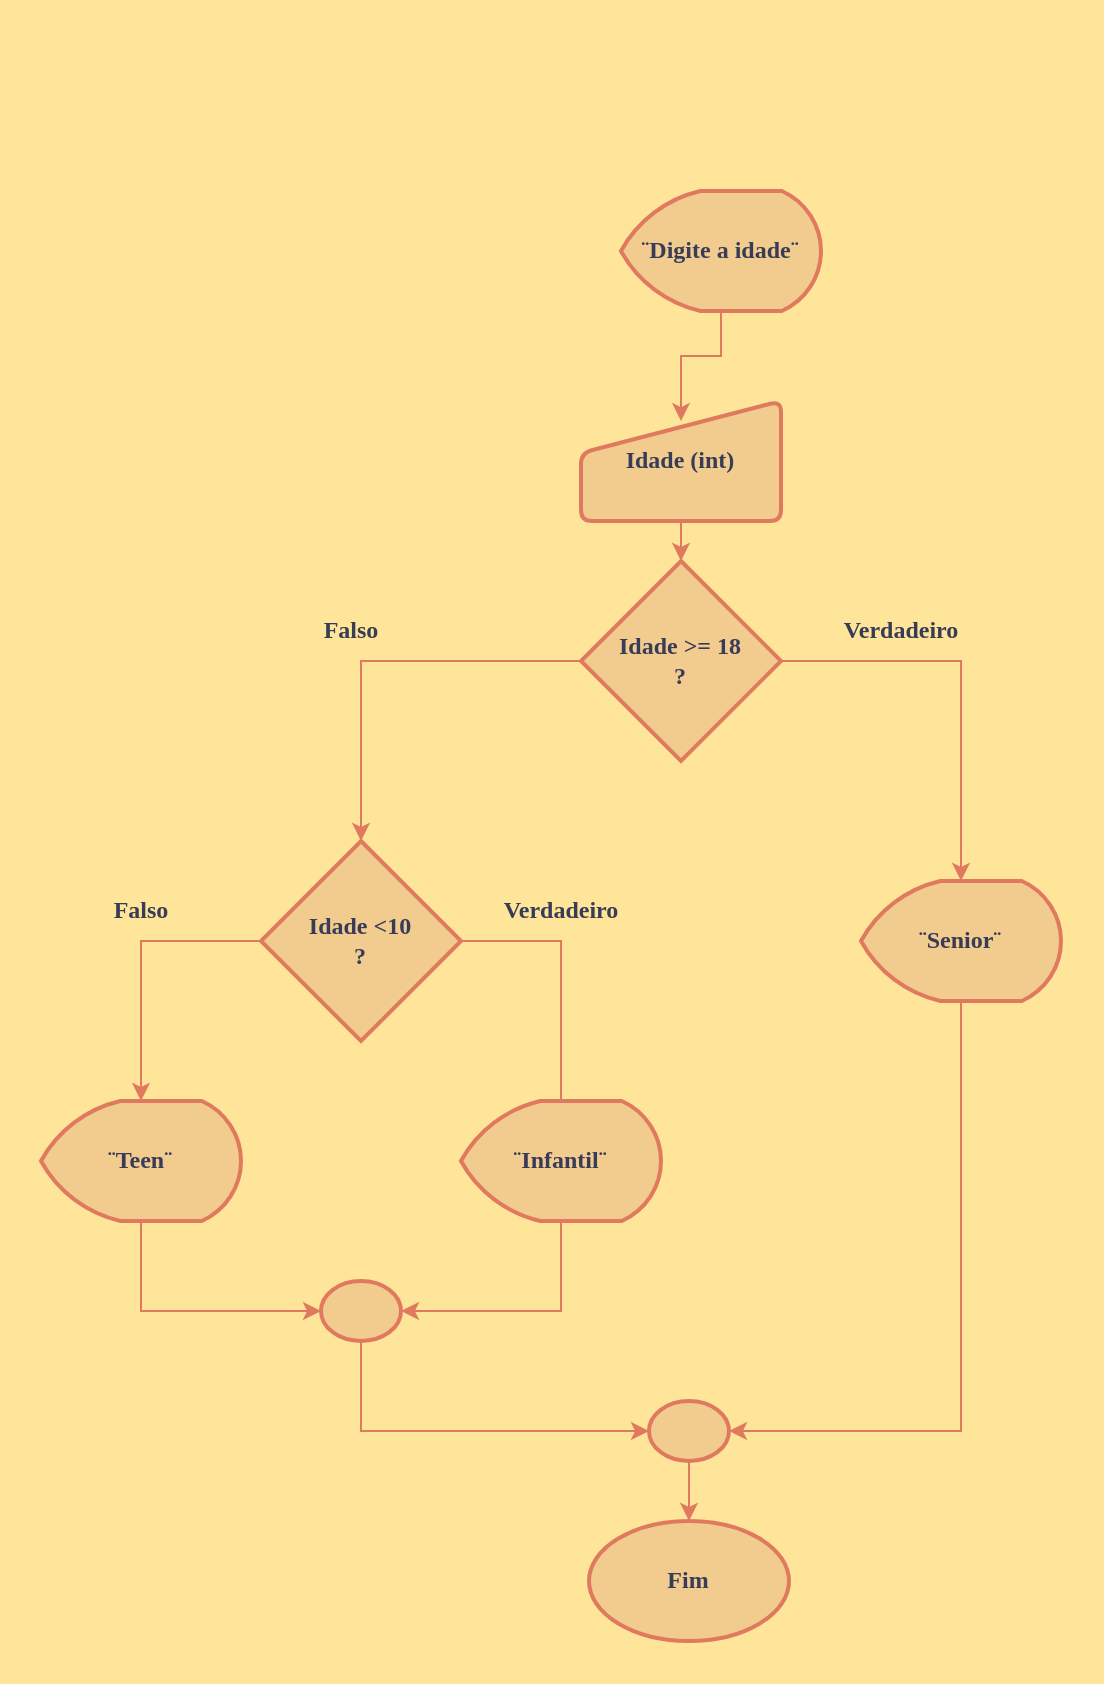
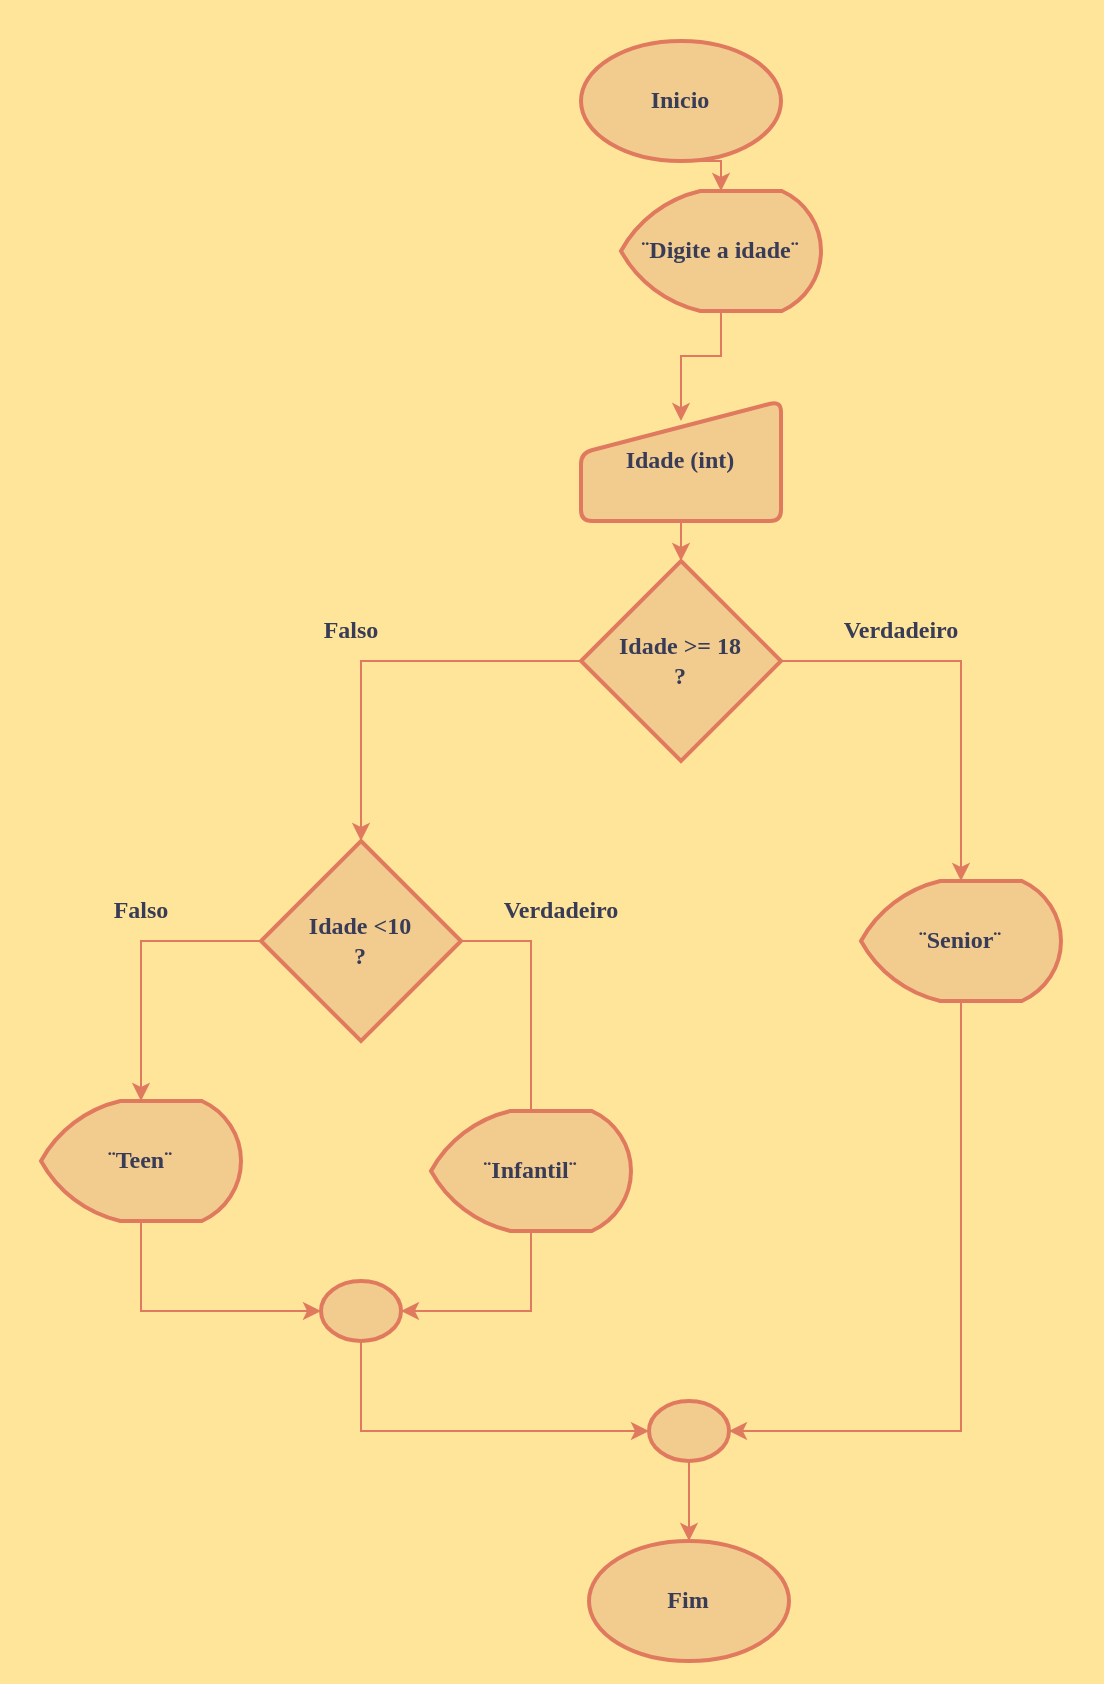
node "Inicio": added
edge "Inicio" -> "¨Digite a idade¨": added
node "¨Infantil¨": moved (561, 1161) -> (531, 1171)
node "Fim": moved (689, 1581) -> (689, 1601)
